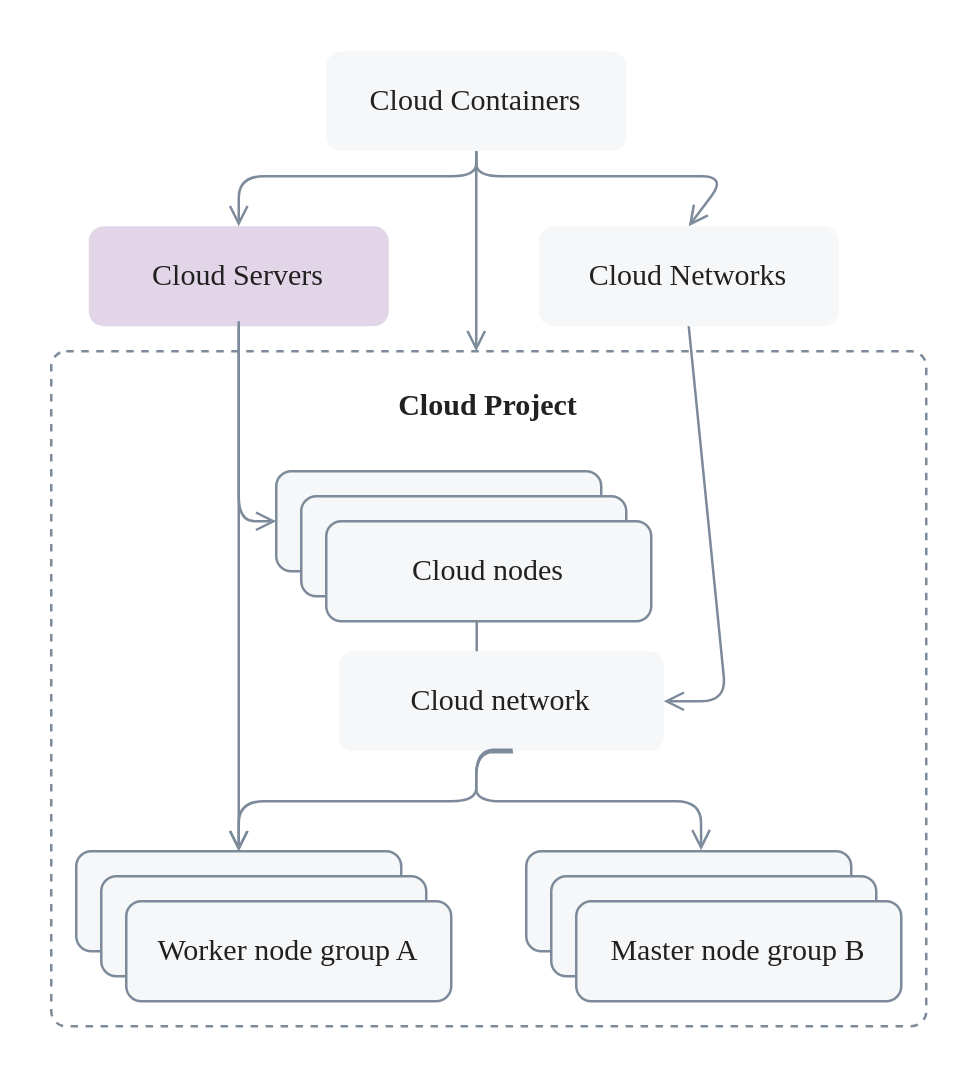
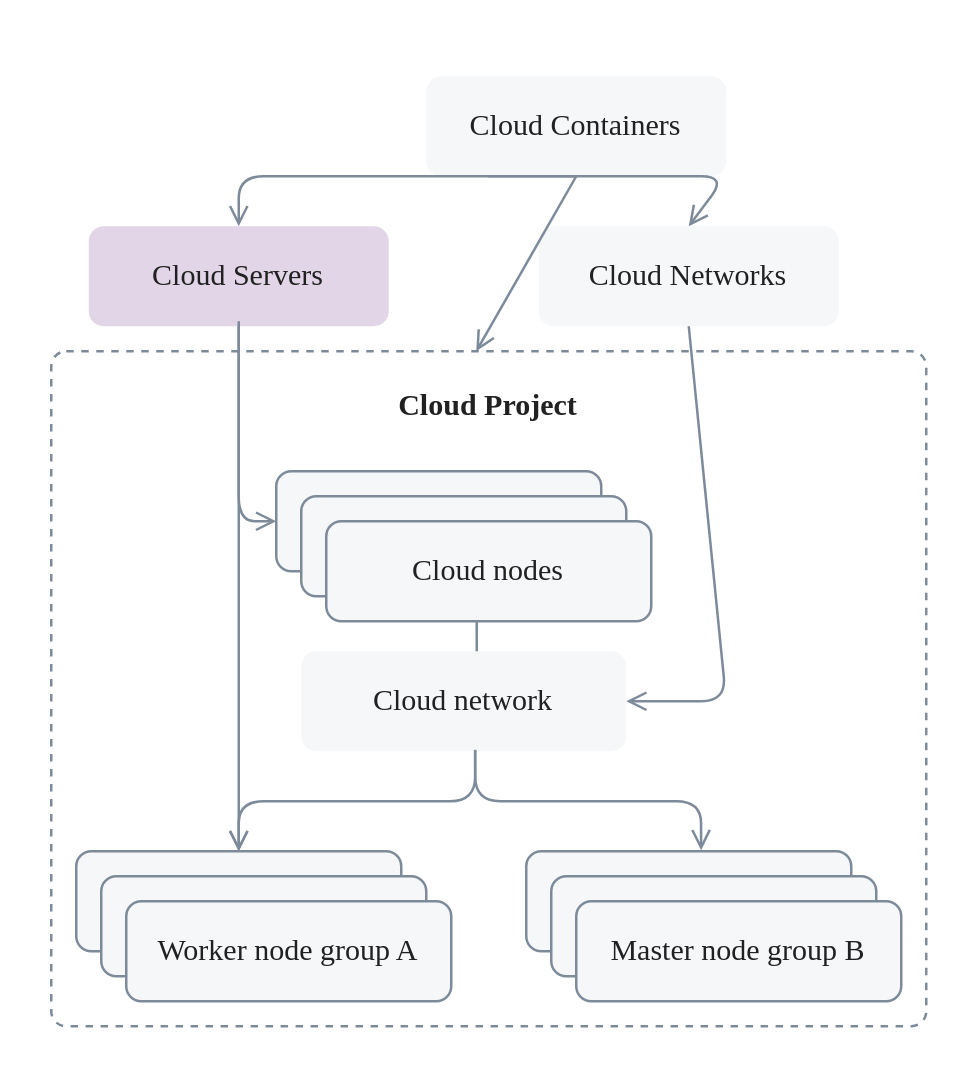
node "Cloud Containers": moved (476, 101) -> (576, 126)
node "Cloud network": moved (501, 701) -> (464, 701)
